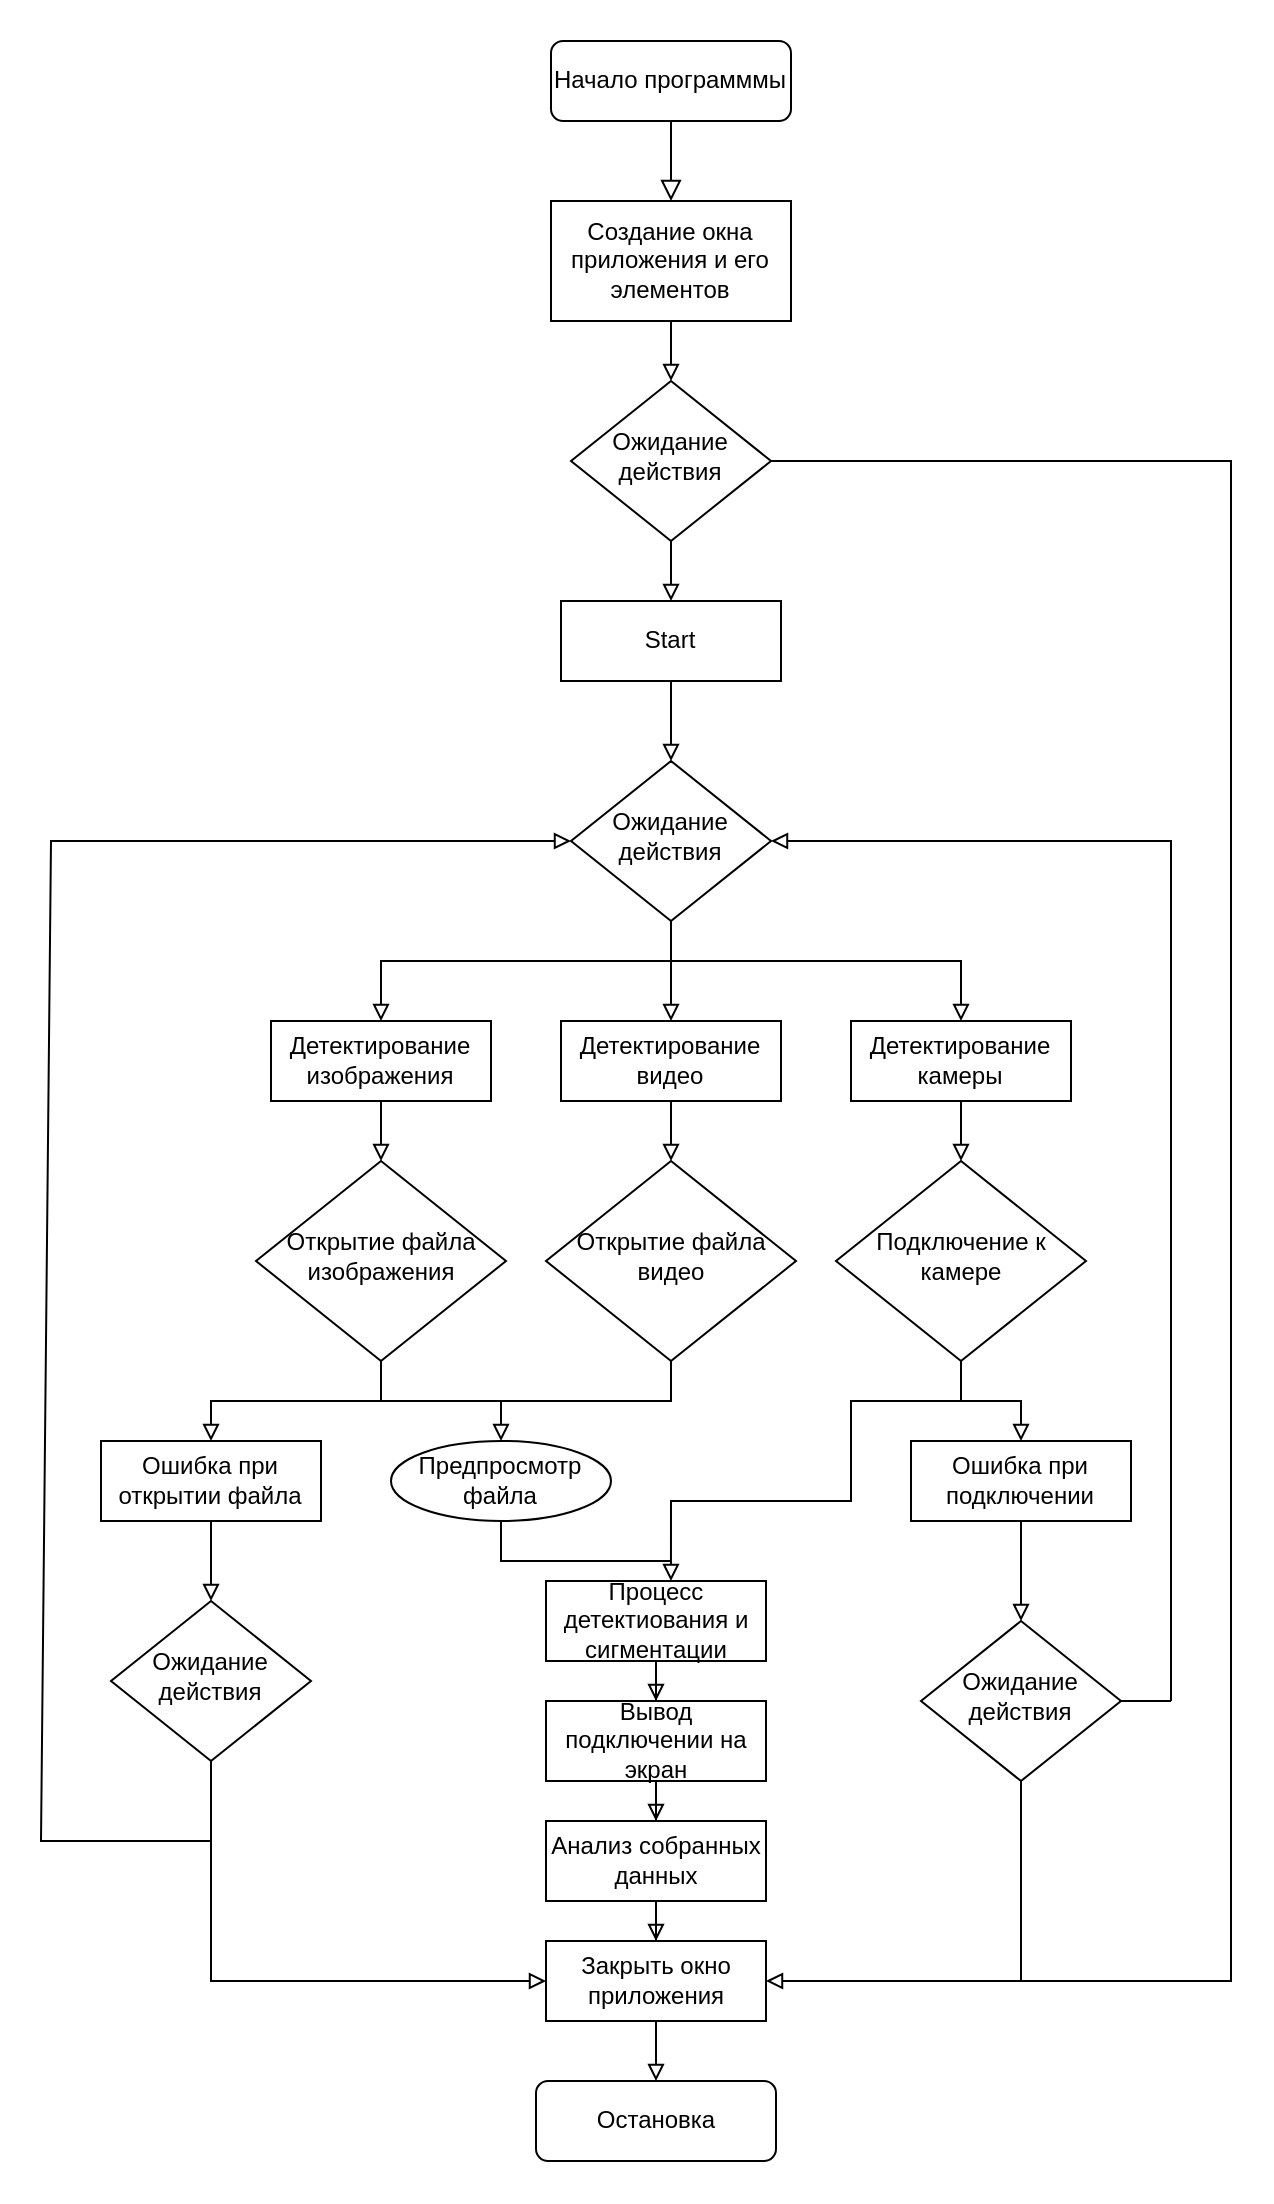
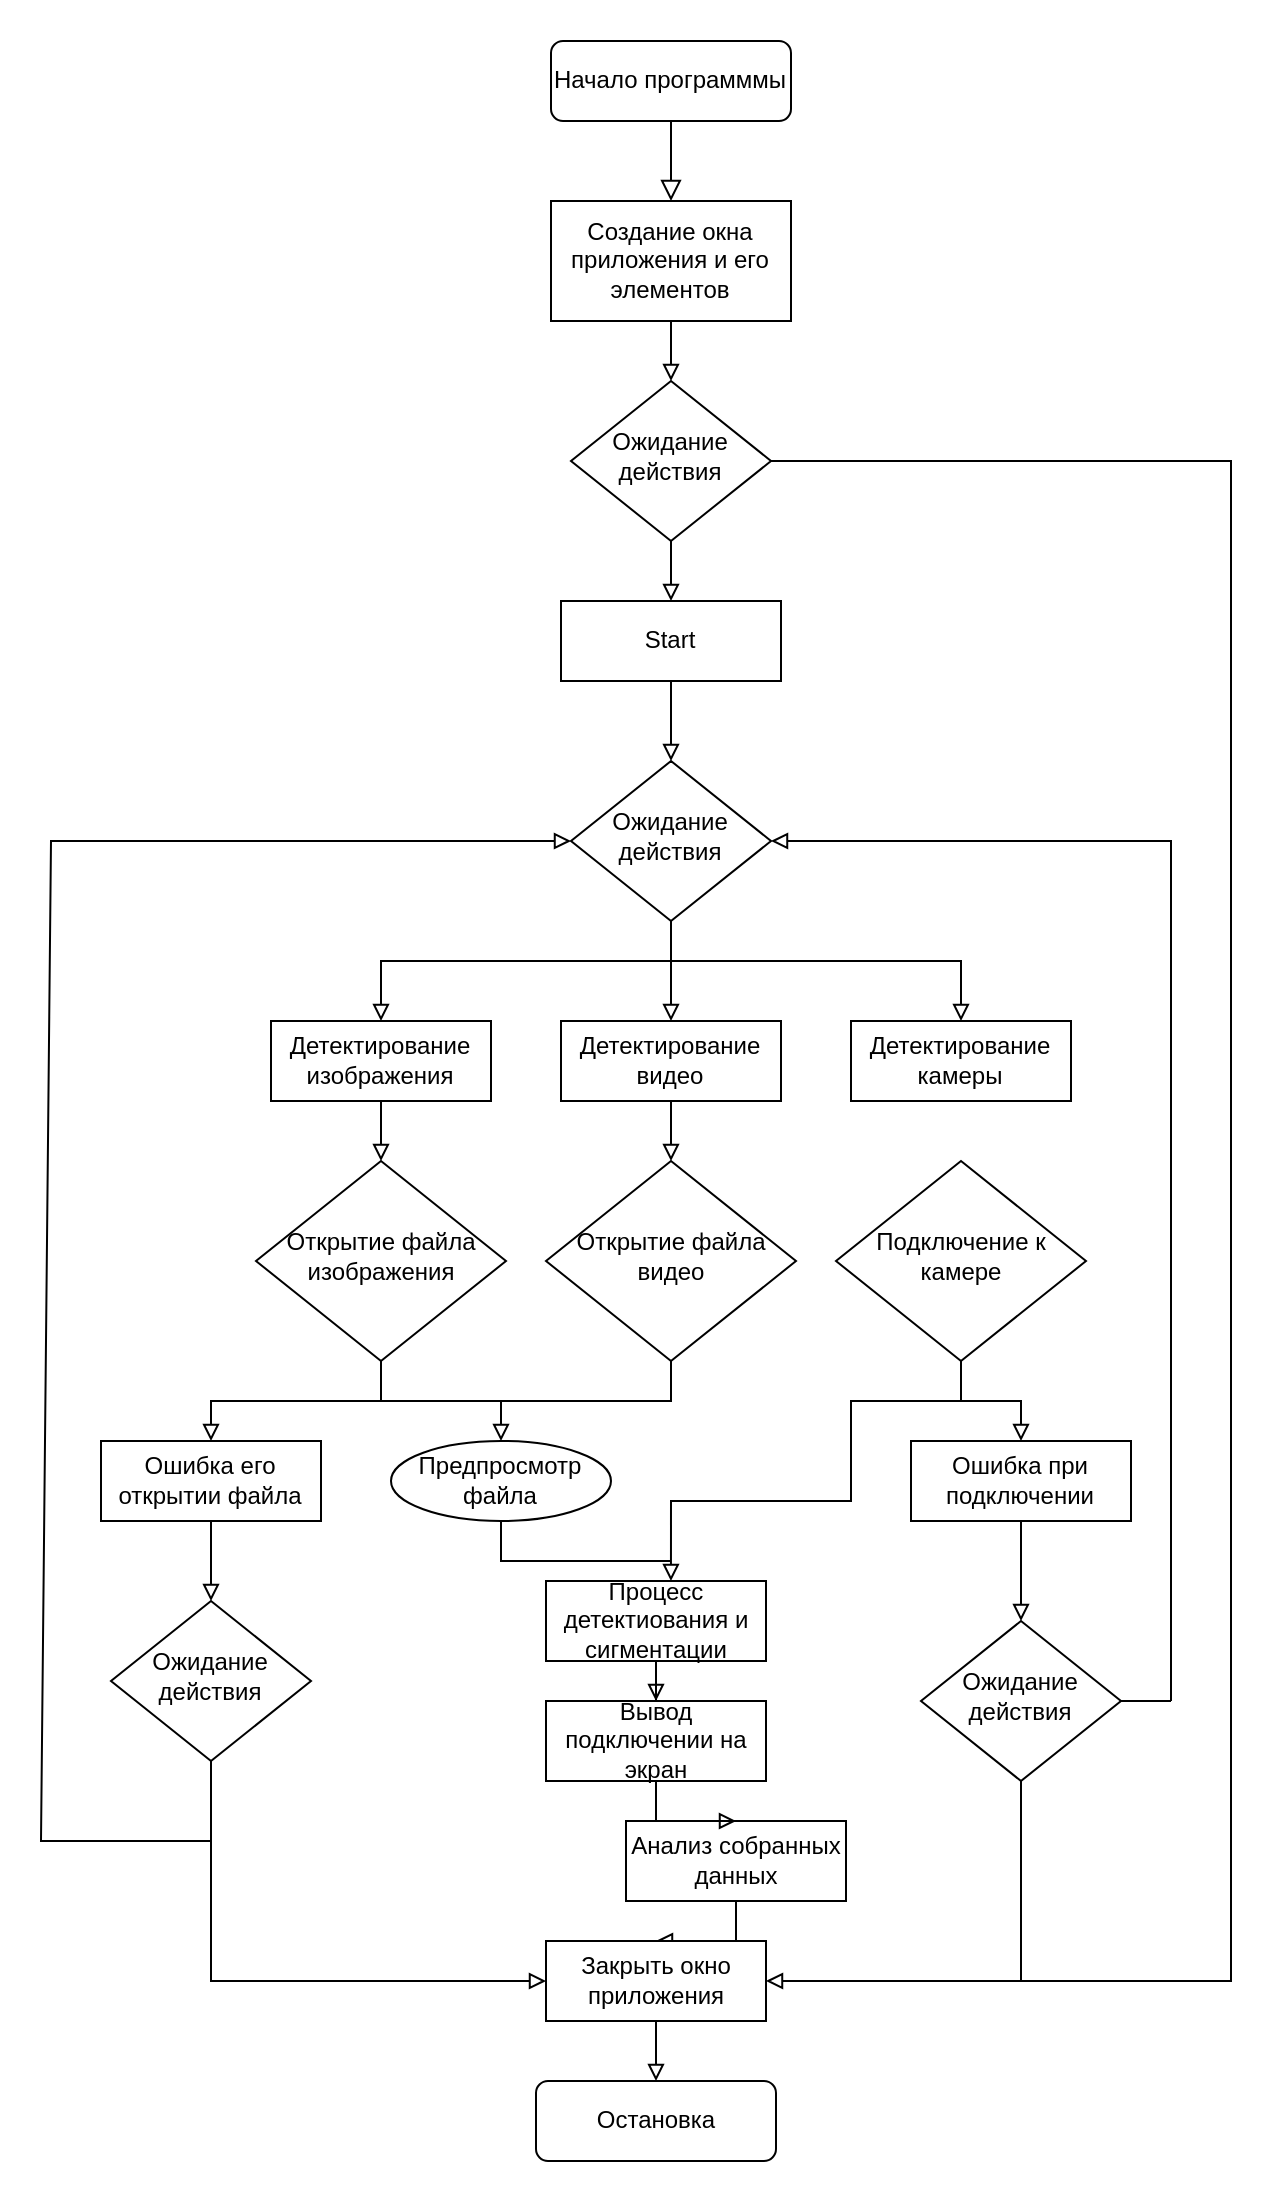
edge "Детектирование камеры" -> "Подключение к камере": removed
node "Ошибка при открытии файла": label "Ошибка при открытии файла" -> "Ошибка его открытии файла"
node "Анализ собранных данных": moved (656, 1861) -> (736, 1861)
